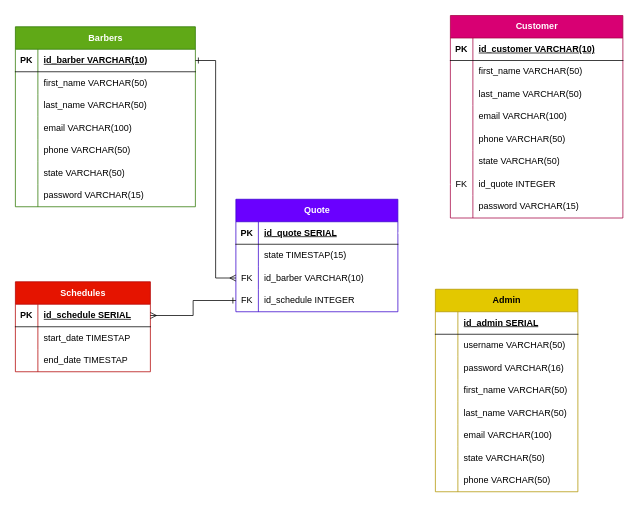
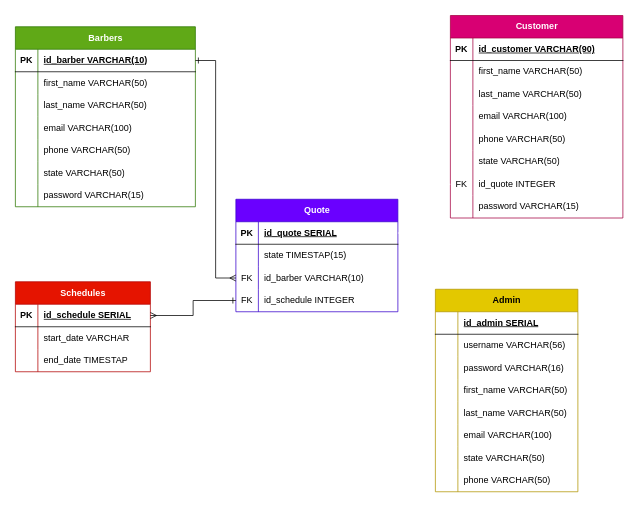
node "id_customer VARCHAR(10)": label "id_customer VARCHAR(10)" -> "id_customer VARCHAR(90)"
node "start_date TIMESTAP": label "start_date TIMESTAP" -> "start_date VARCHAR"
node "username VARCHAR(50)": label "username VARCHAR(50)" -> "username VARCHAR(56)"
